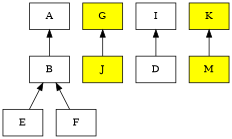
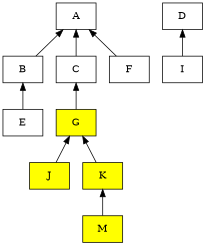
edge "D" -> "I": reversed
node "C": added
edge "F" -> "B": now "F" -> "A"
edge "K" -> "G": added
